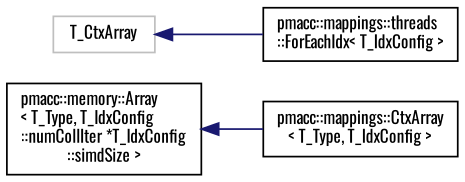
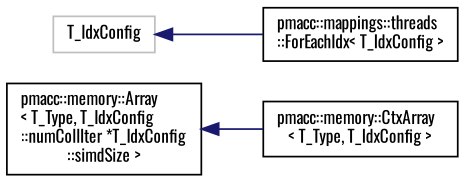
node "T_CtxArray": label "T_CtxArray" -> "T_IdxConfig"
node "pmacc::mappings::CtxArray < T_Type, T_IdxConfig >": label "pmacc::mappings::CtxArray < T_Type, T_IdxConfig >" -> "pmacc::memory::CtxArray < T_Type, T_IdxConfig >"
